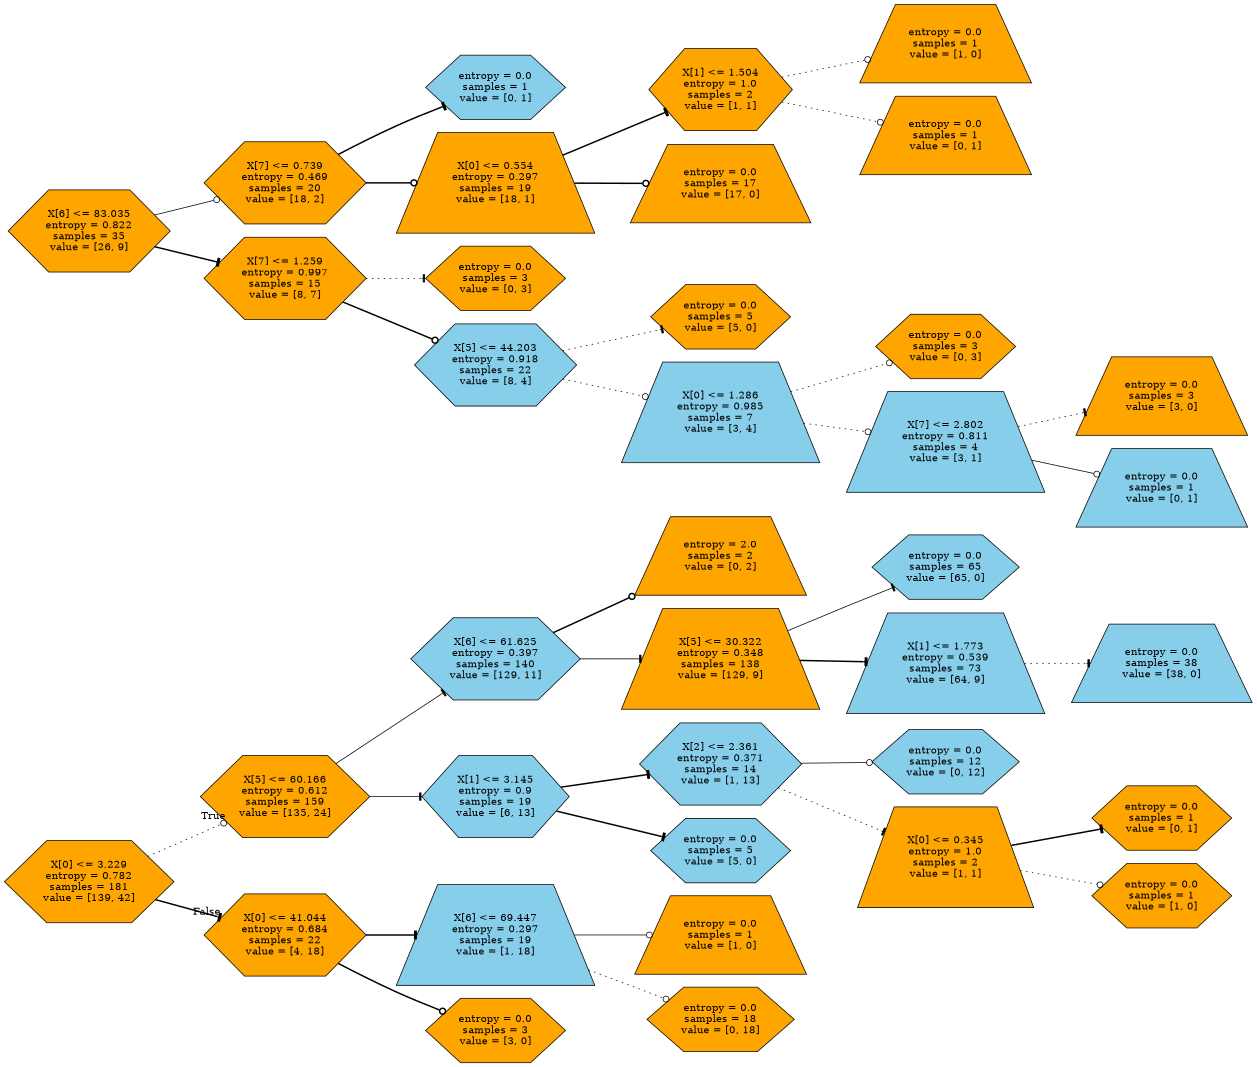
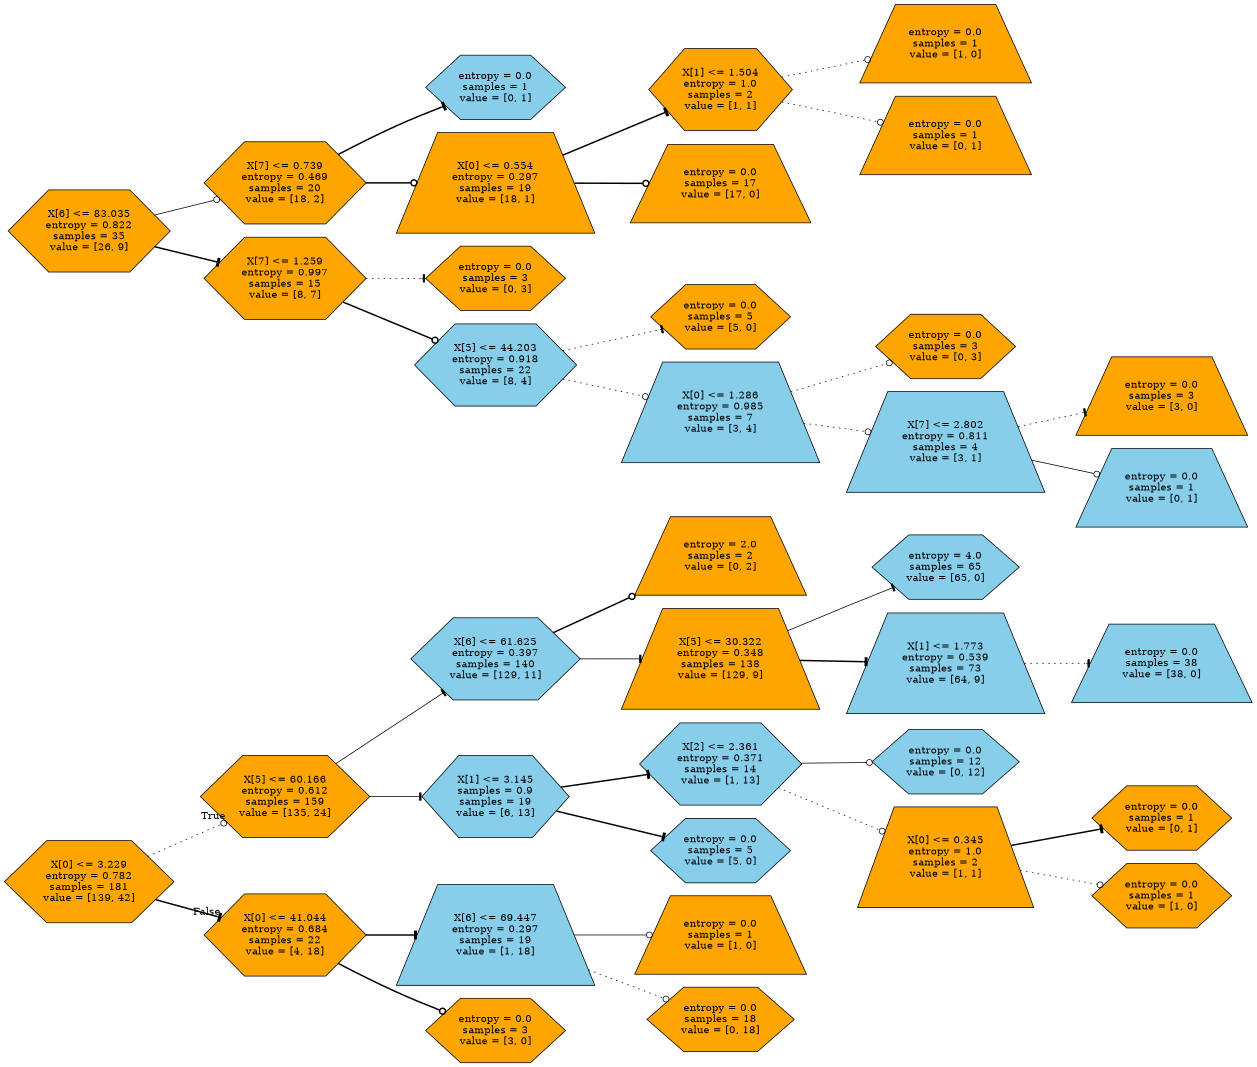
node "entropy = 0.0 samples = 65 value = [65, 0]": label "entropy = 0.0 samples = 65 value = [65, 0]" -> "entropy = 4.0 samples = 65 value = [65, 0]"
node "X[1] <= 3.145 entropy = 0.9 samples = 19 value = [6, 13]": label "X[1] <= 3.145 entropy = 0.9 samples = 19 value = [6, 13]" -> "X[1] <= 3.145 samples = 0.9 samples = 19 value = [6, 13]"
edge "X[2] <= 2.361 entropy = 0.371 samples = 14 value = [1, 13]" -> "X[0] <= 0.345 entropy = 1.0 samples = 2 value = [1, 1]": arrowhead tee -> odot
